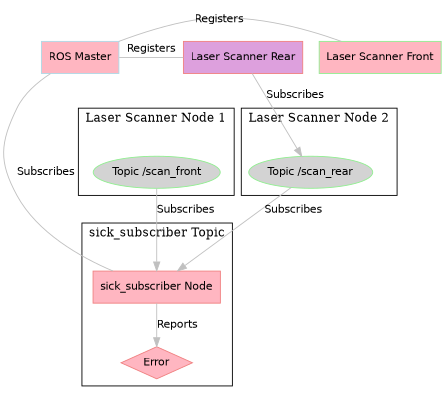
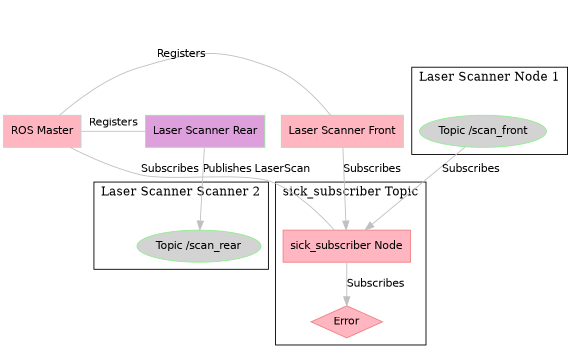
node "Laser Scanner Rear": color lightcoral -> lightgreen
edge "Laser Scanner Rear" -> "Topic /scan_rear": label "Subscribes" -> "Publishes LaserScan"
cluster "Laser Scanner Node 2": label "Laser Scanner Node 2" -> "Laser Scanner Scanner 2"
edge "Topic /scan_rear" -> "sick_subscriber Node": now "Laser Scanner Front" -> "sick_subscriber Node"
edge "sick_subscriber Node" -> "Error": label "Reports" -> "Subscribes"
